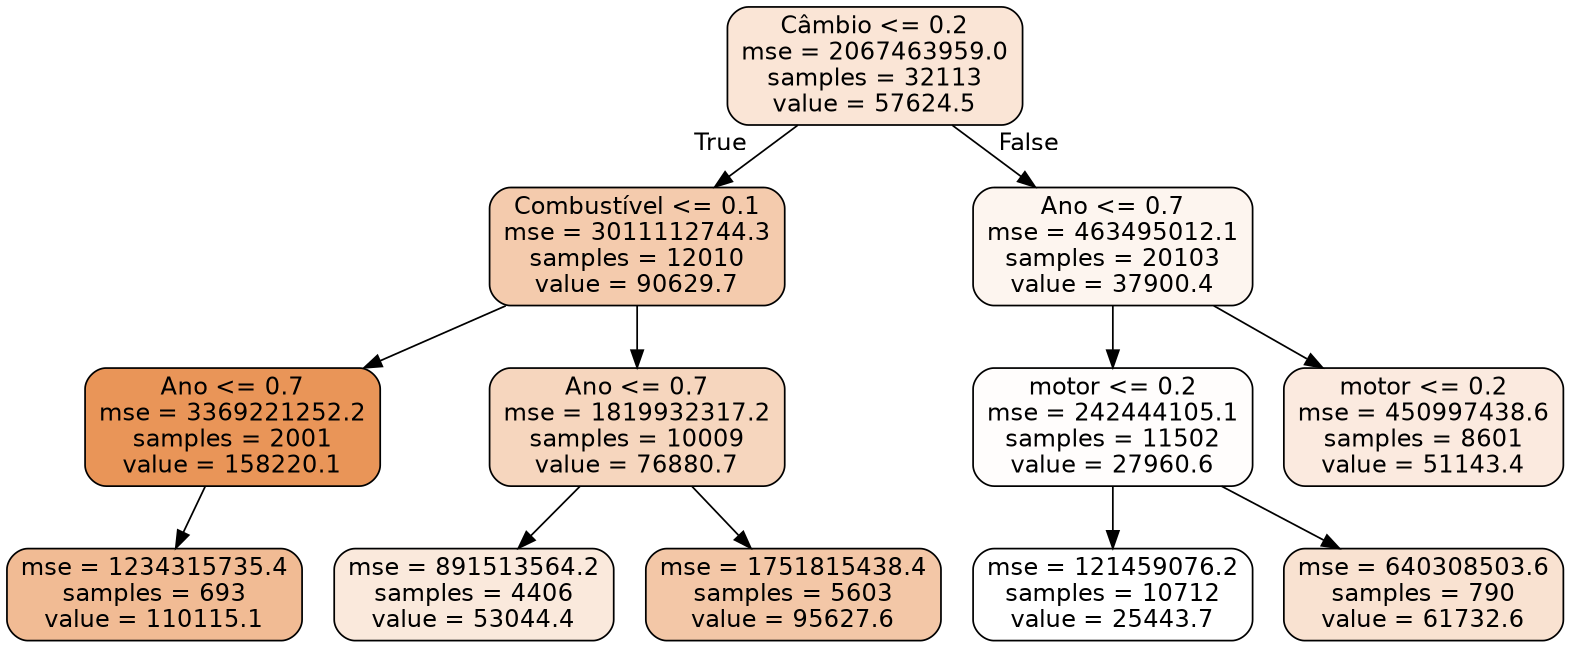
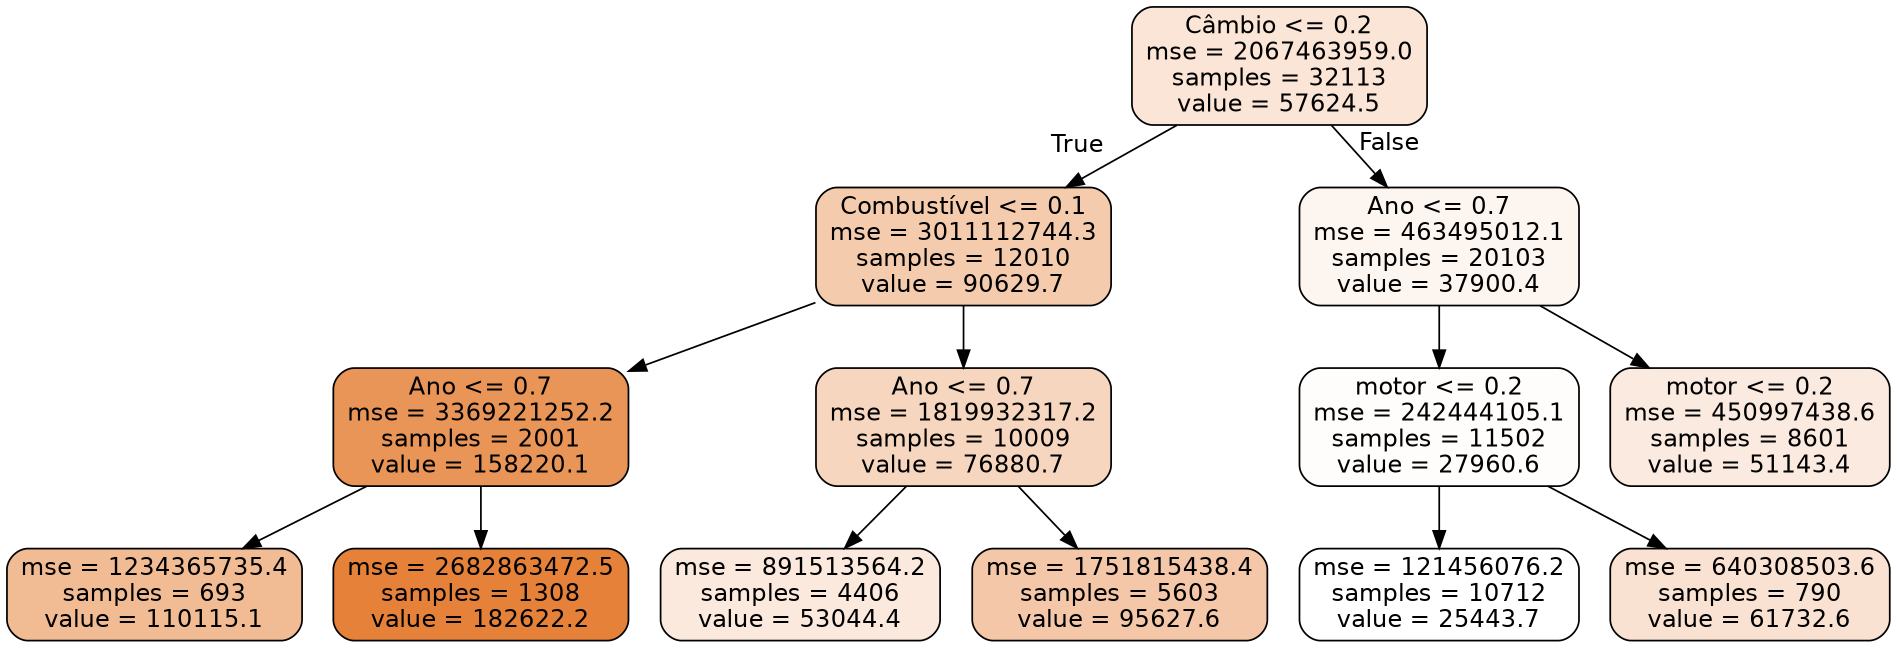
node "mse = 1234315735.4 samples = 693 value = 110115.1": label "mse = 1234315735.4 samples = 693 value = 110115.1" -> "mse = 1234365735.4 samples = 693 value = 110115.1"
node "mse = 2682863472.5 samples = 1308 value = 182622.2": added
node "mse = 121459076.2 samples = 10712 value = 25443.7": label "mse = 121459076.2 samples = 10712 value = 25443.7" -> "mse = 121456076.2 samples = 10712 value = 25443.7"
